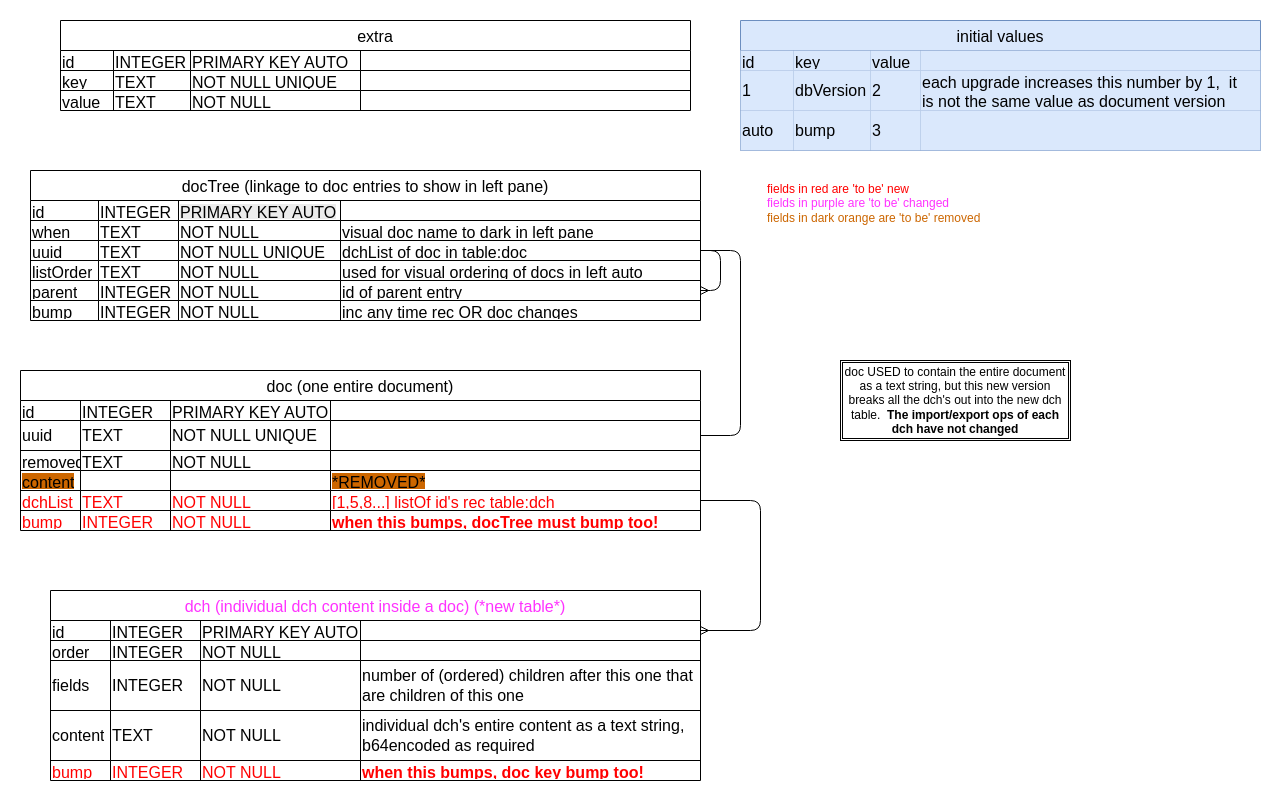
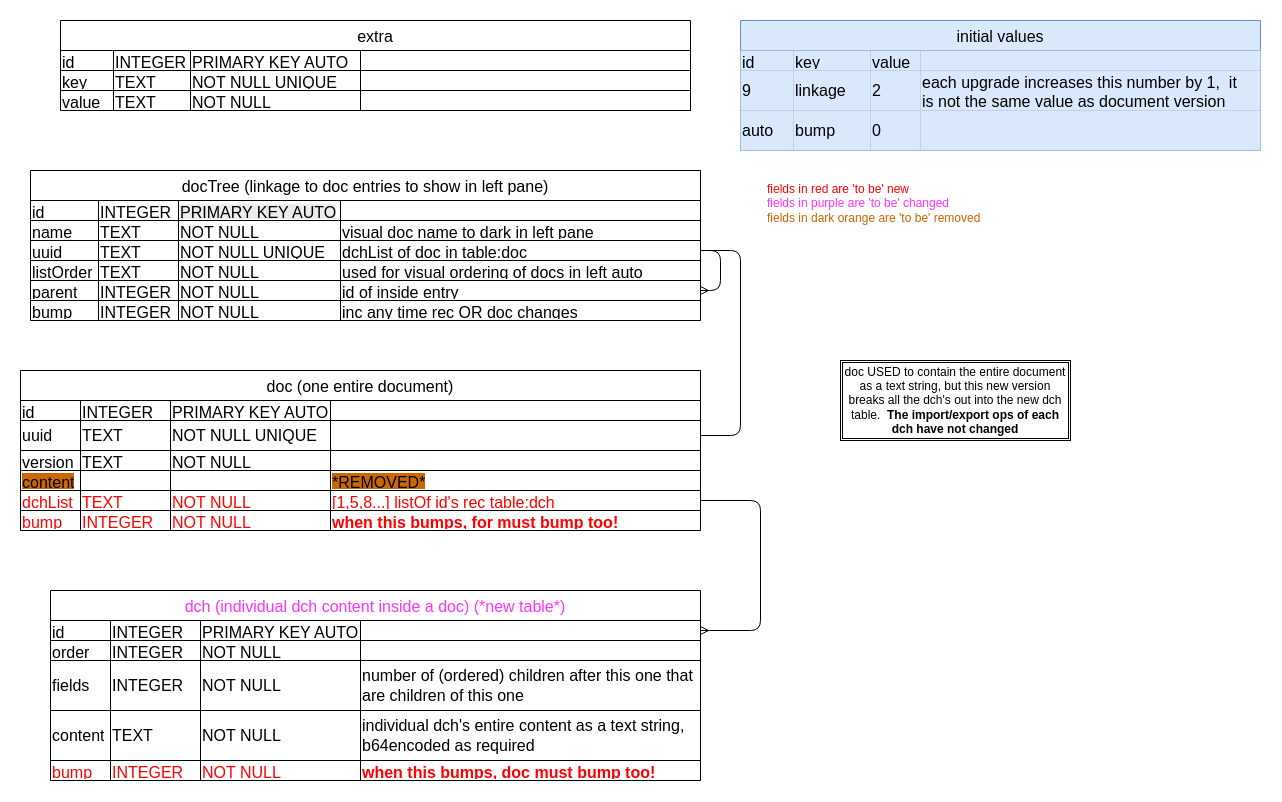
node "1": label "1" -> "9"
node "dbVersion": label "dbVersion" -> "linkage"
node "3": label "3" -> "0"
node "when": label "when" -> "name"
node "id of parent entry": label "id of parent entry" -> "id of inside entry"
node "removed": label "removed" -> "version"
node "when this bumps, docTree must bump too!": label "when this bumps, docTree must bump too!" -> "when this bumps, for must bump too!"
node "when this bumps, doc key bump too!": label "when this bumps, doc key bump too!" -> "when this bumps, doc must bump too!"
